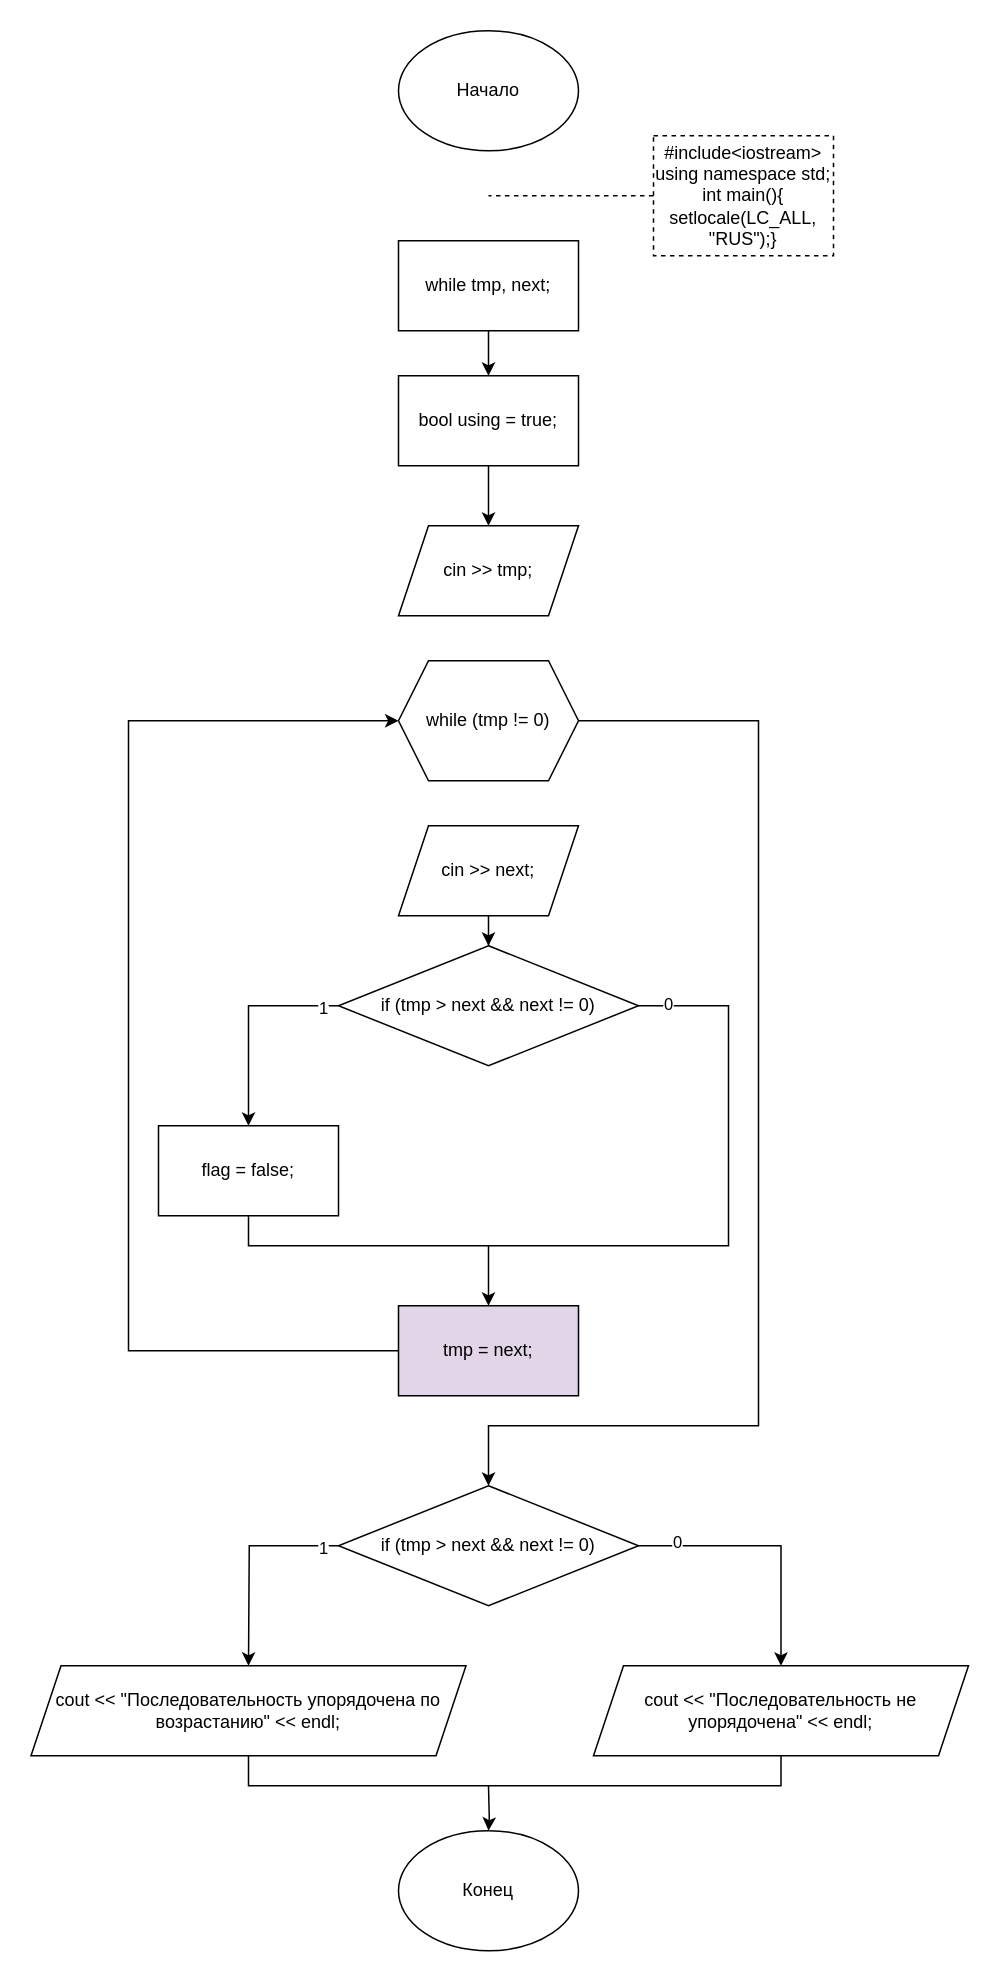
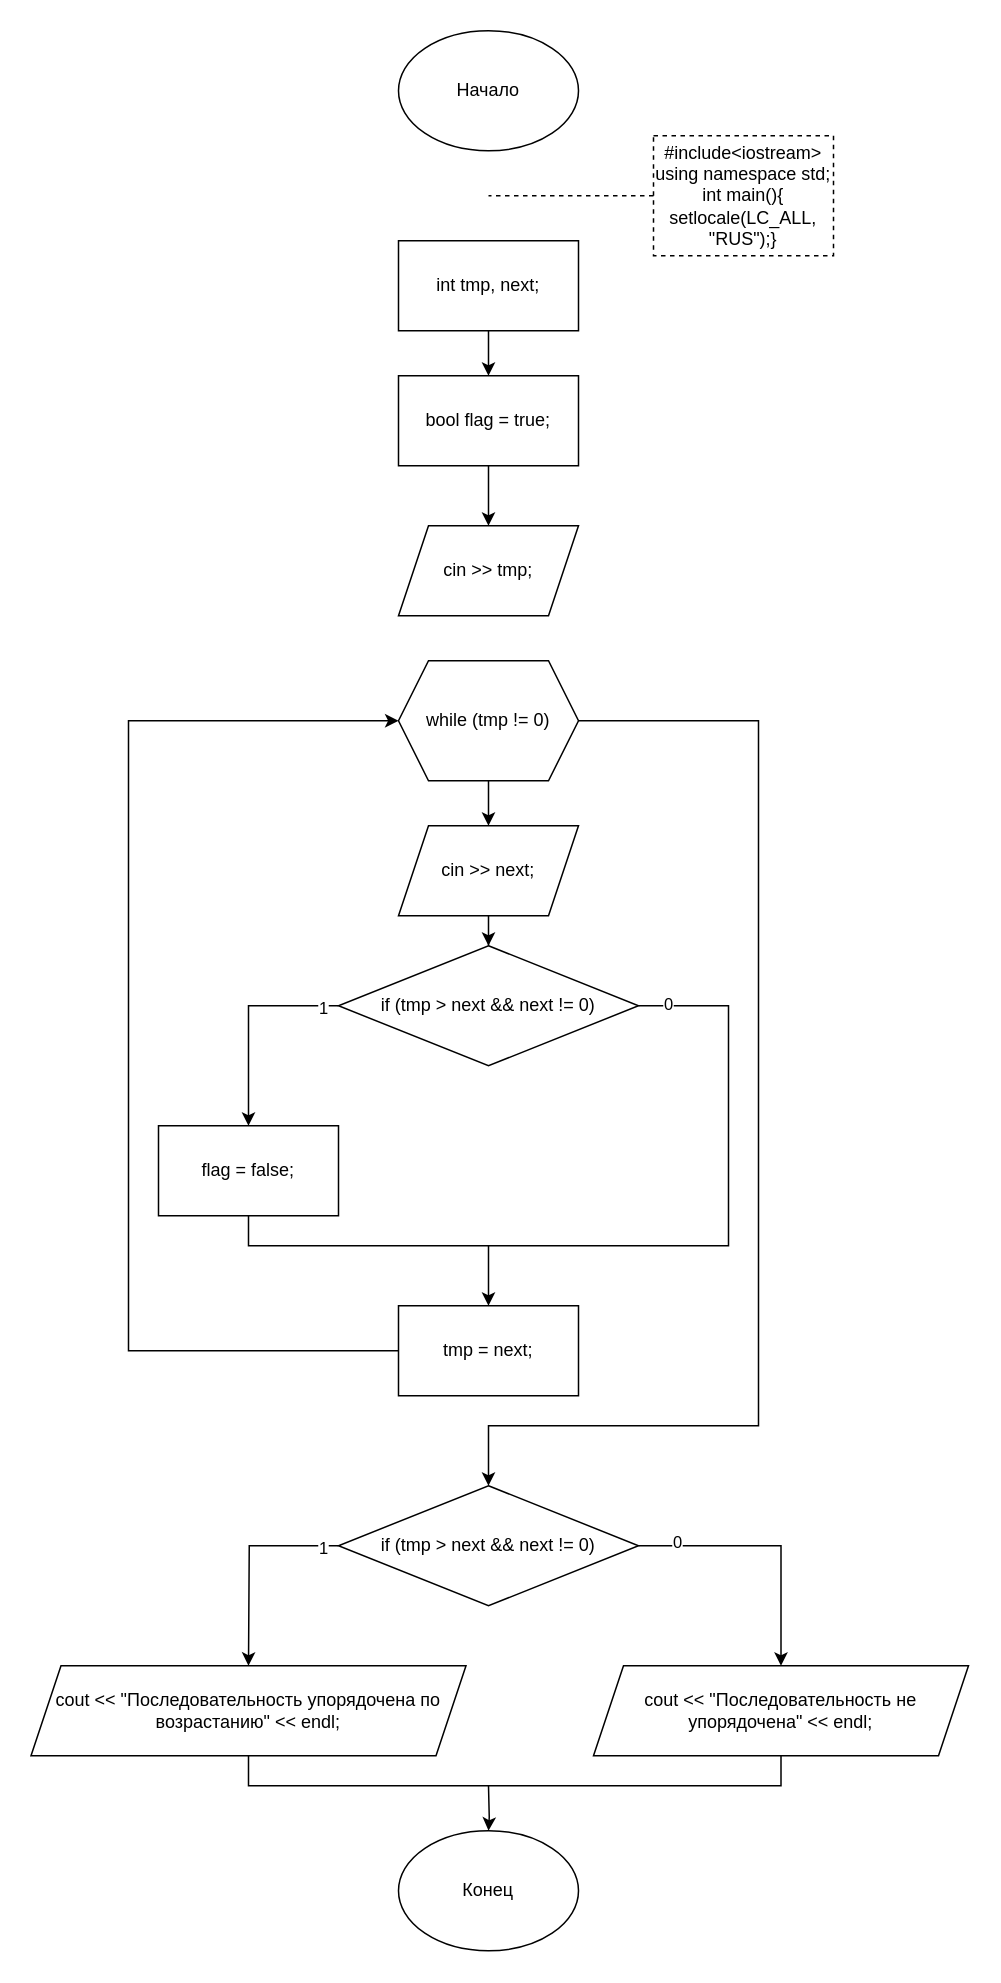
node "while tmp, next;": label "while tmp, next;" -> "int tmp, next;"
node "bool using = true;": label "bool using = true;" -> "bool flag = true;"
edge "while (tmp != 0)" -> "cin >> next;": added
node "tmp = next;": fillcolor #e1d5e7 -> #ffffff
